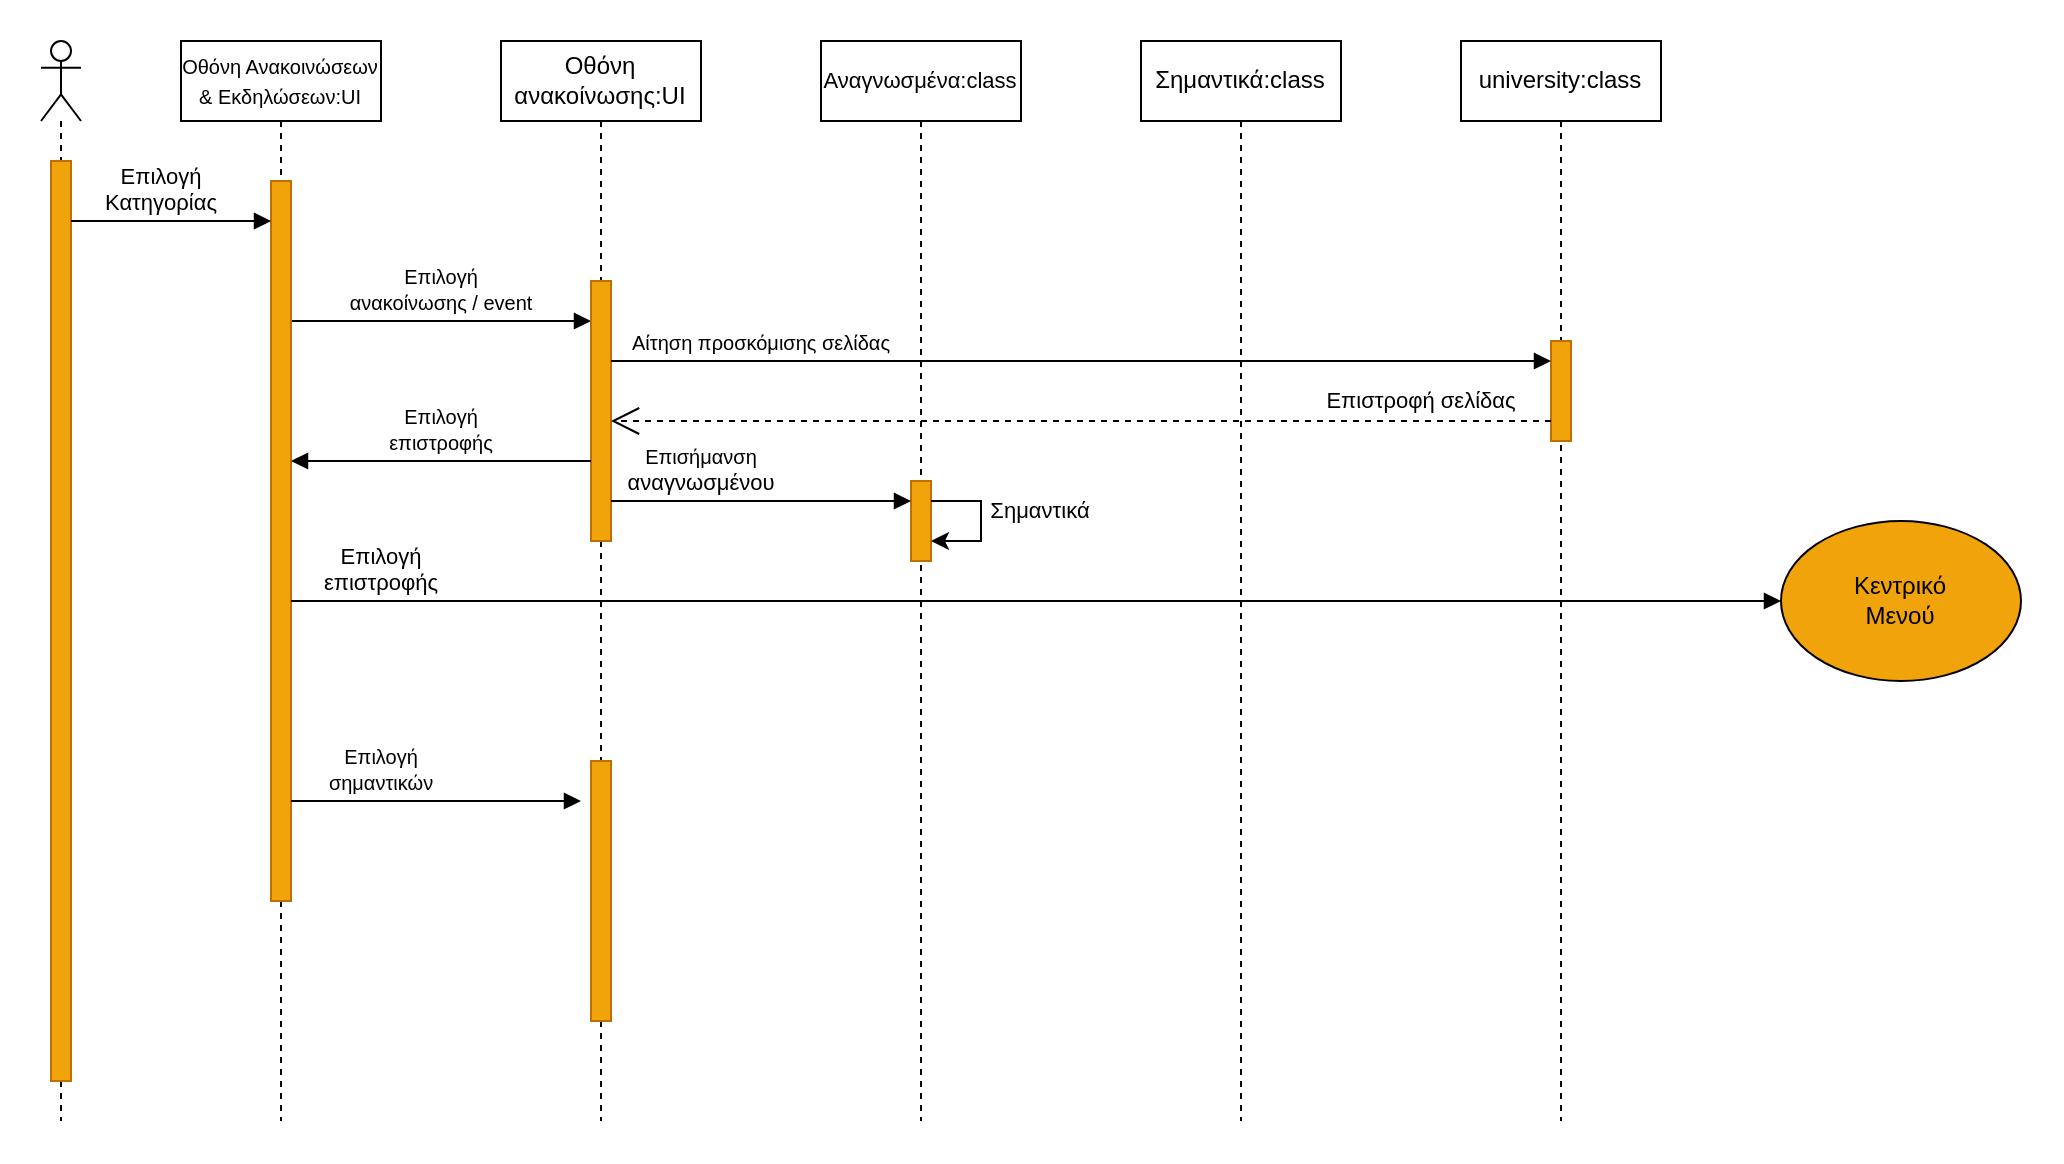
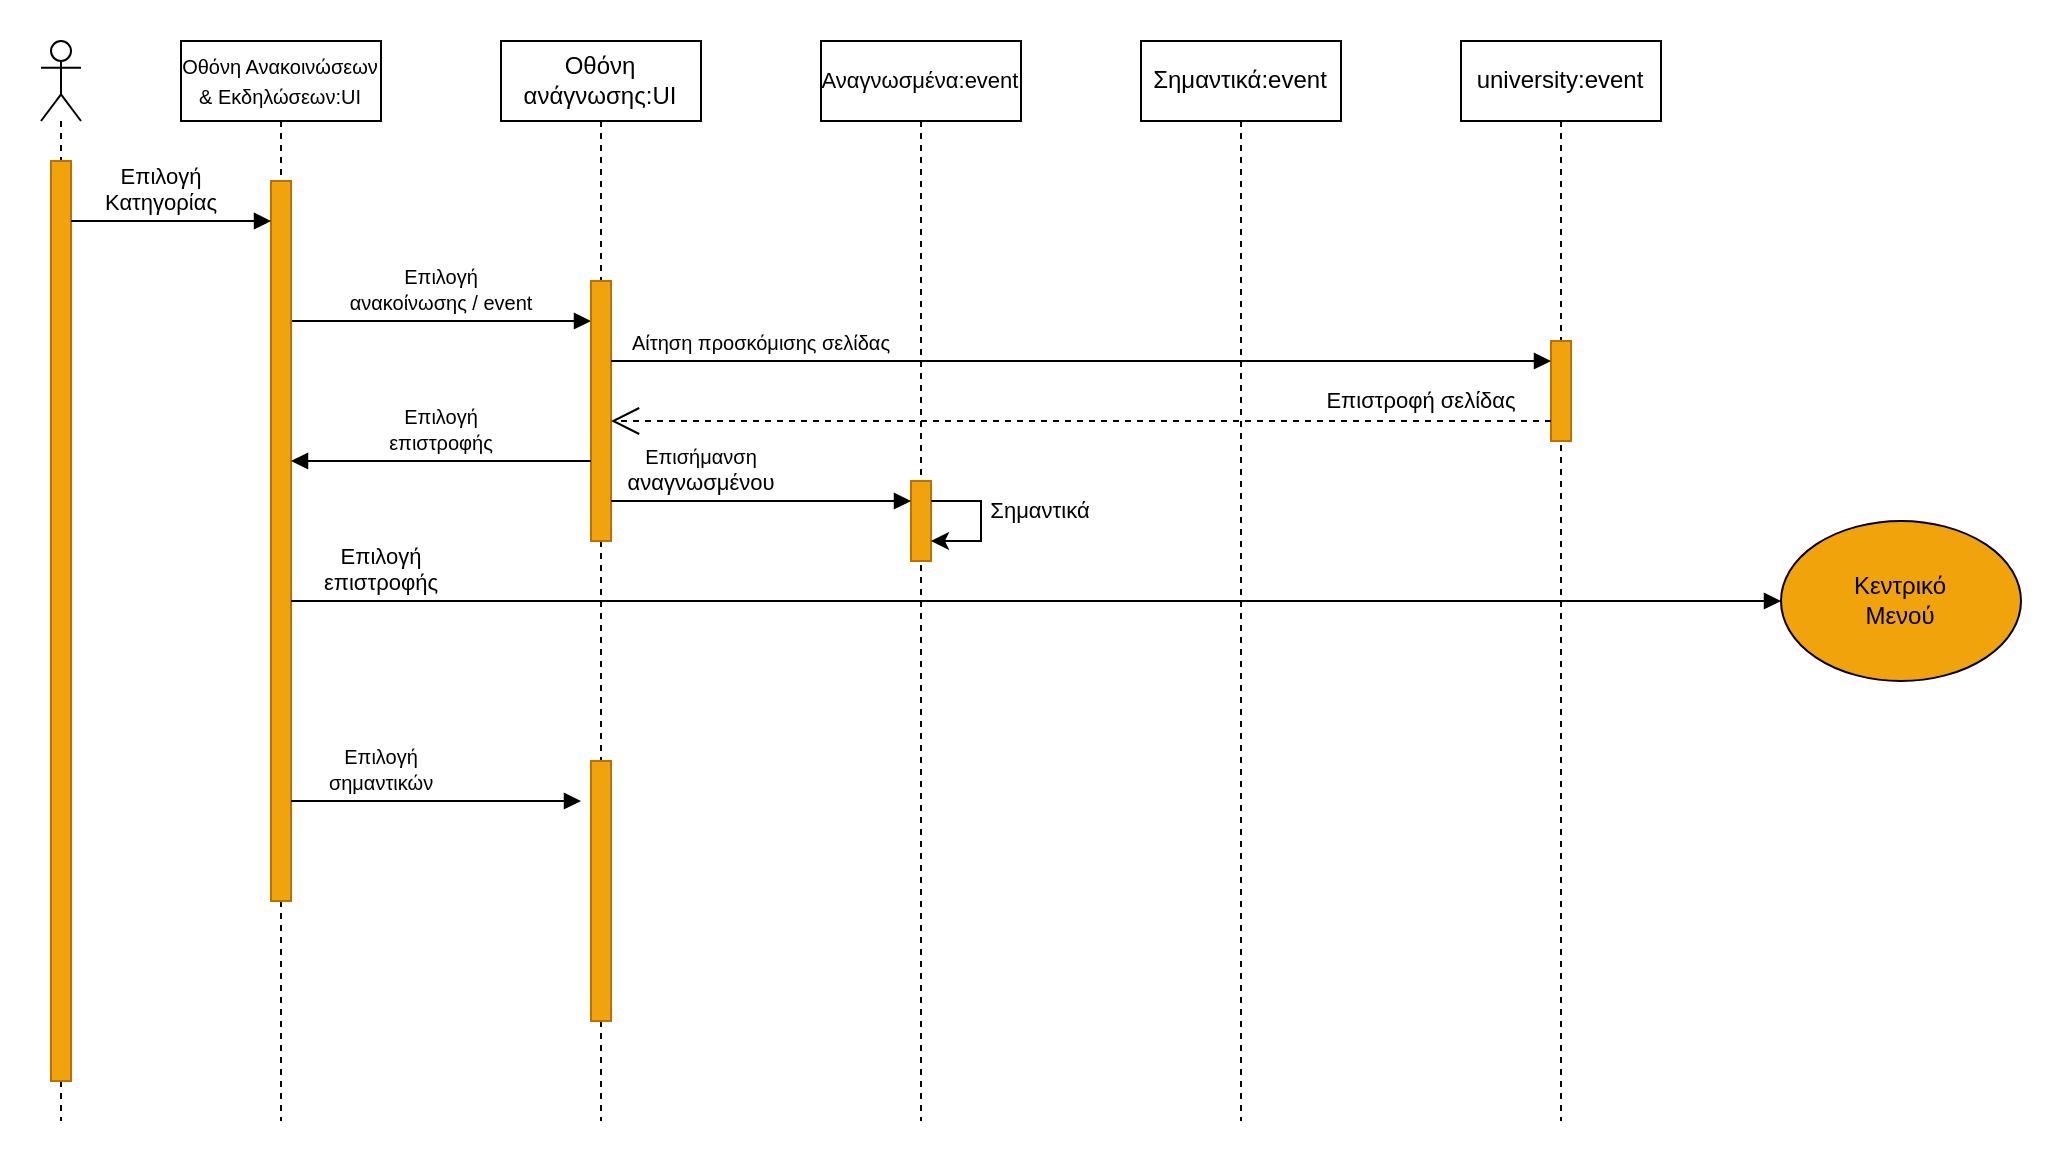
node "Οθόνη ανακοίνωσης:UI": label "Οθόνη ανακοίνωσης:UI" -> "Οθόνη ανάγνωσης:UI"
node "Αναγνωσμένα:class": label "Αναγνωσμένα:class" -> "Αναγνωσμένα:event"
node "Σημαντικά:class": label "Σημαντικά:class" -> "Σημαντικά:event"
node "university:class": label "university:class" -> "university:event"
